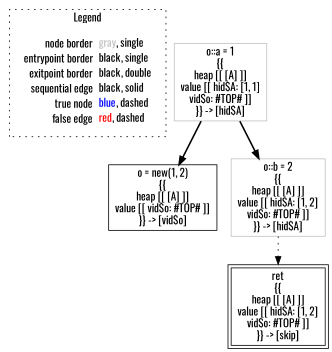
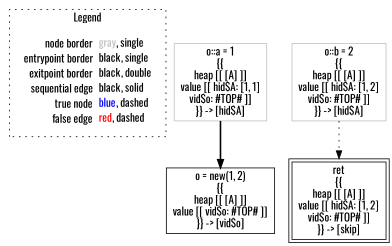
edge "o::a = 1" -> "o::b = 2": removed
